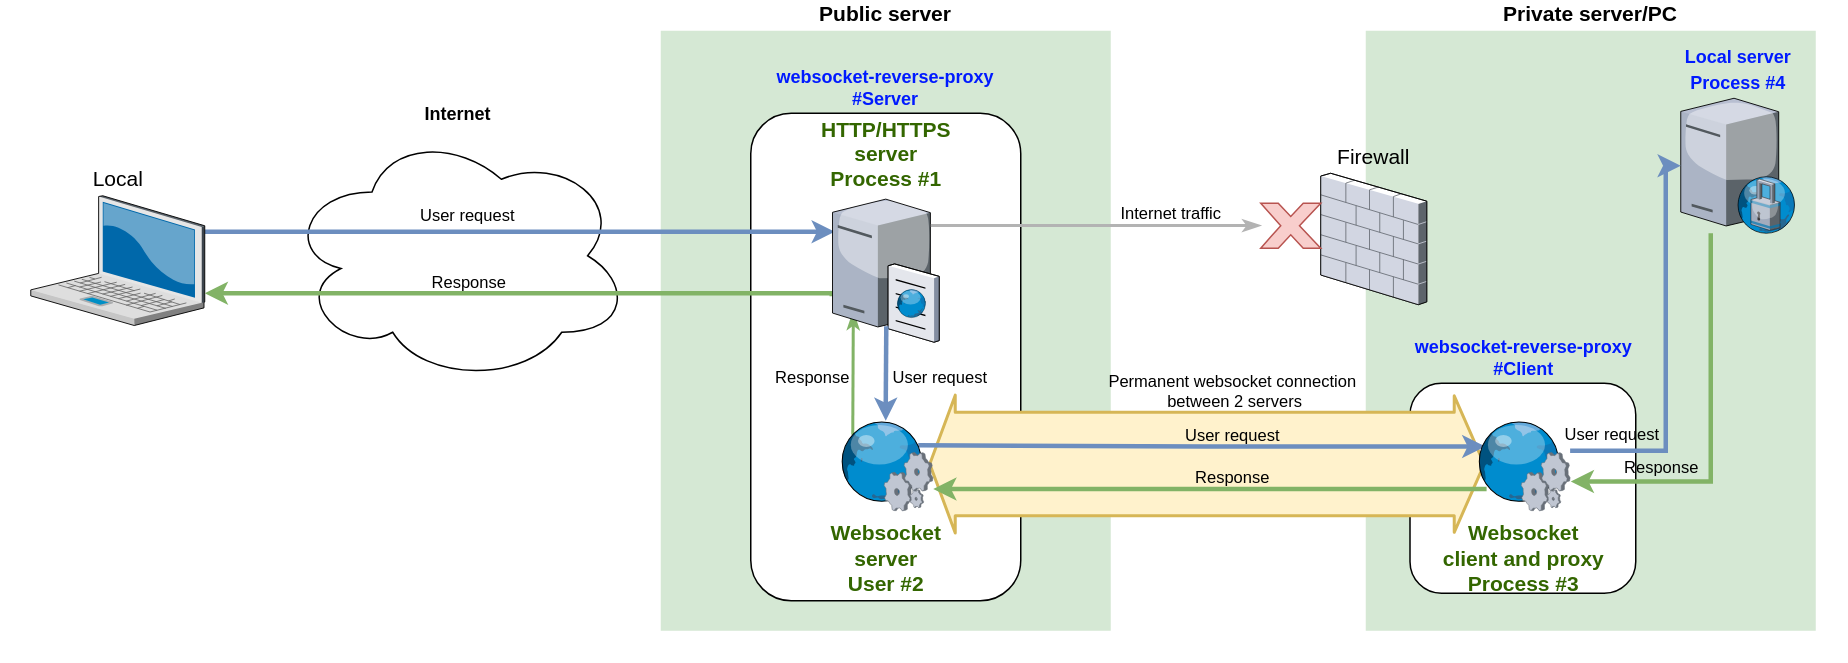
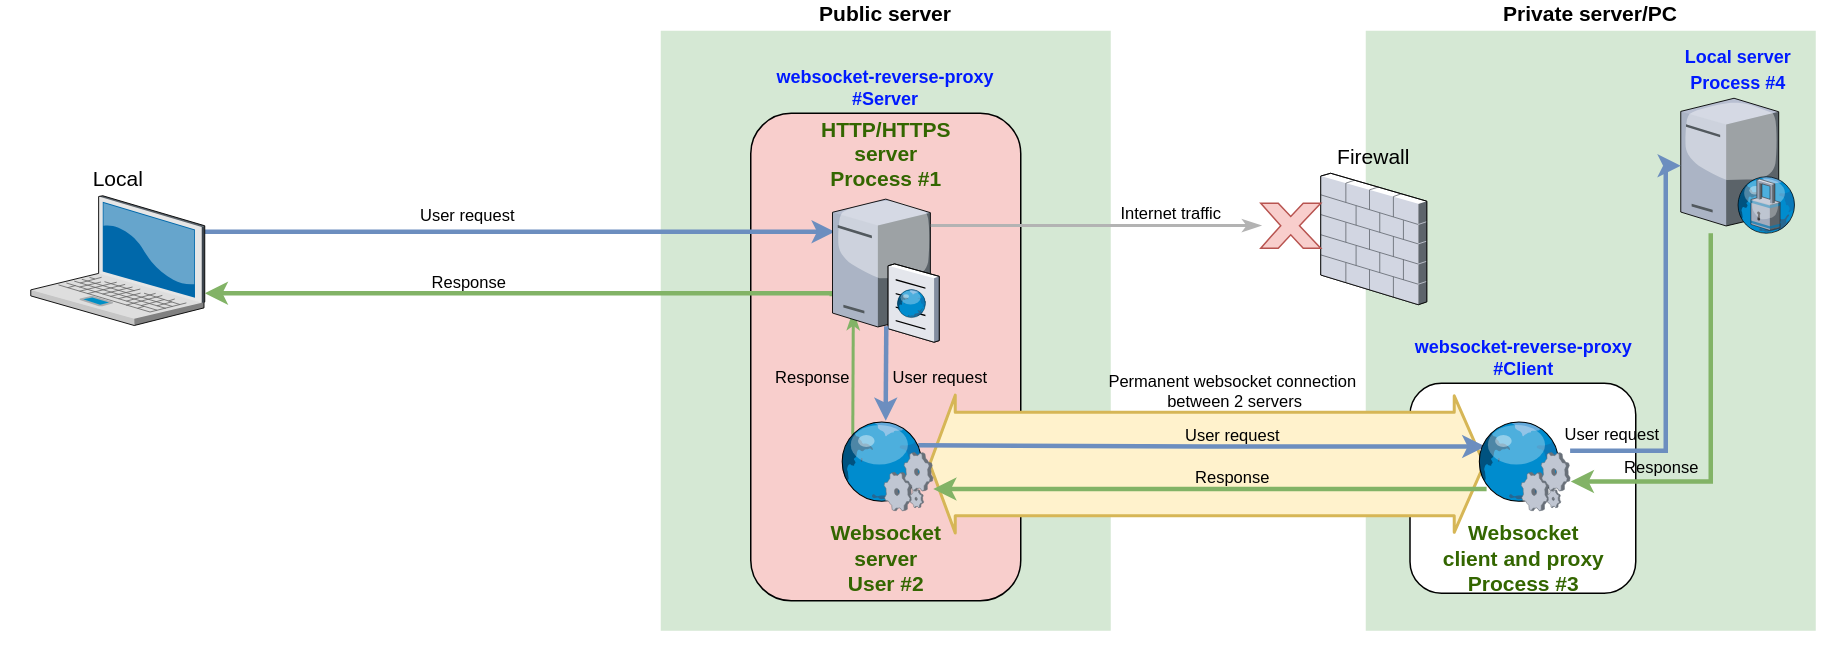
node "Internet": removed
node "websocket-reverse-proxy #Server": fillcolor #ffffff -> #f8cecc
